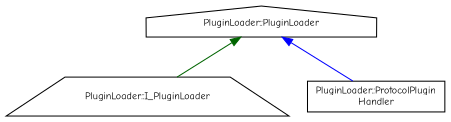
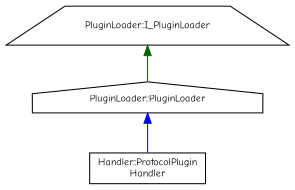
edge "PluginLoader::I_PluginLoader" -> "PluginLoader::PluginLoader": reversed
node "PluginLoader::ProtocolPlugin Handler": label "PluginLoader::ProtocolPlugin Handler" -> "Handler::ProtocolPlugin Handler"
